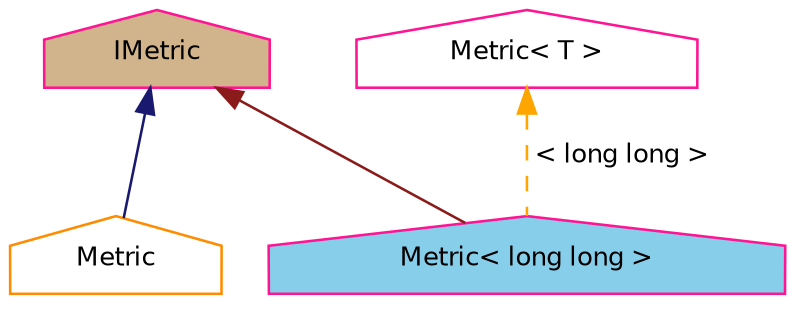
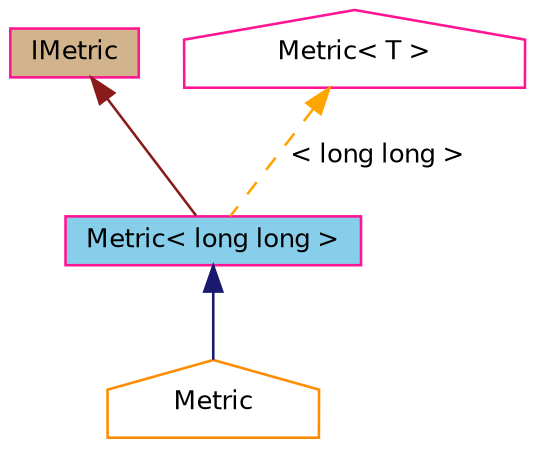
node "IMetric": shape house -> box
edge "Metric" -> "IMetric": now "Metric" -> "Metric< long long >"
node "Metric< long long >": shape house -> box
